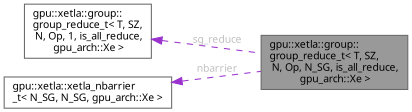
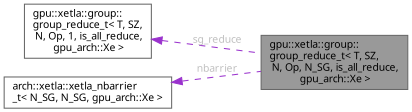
node "gpu::xetla::xetla_nbarrier _t< N_SG, N_SG, gpu_arch::Xe >": label "gpu::xetla::xetla_nbarrier _t< N_SG, N_SG, gpu_arch::Xe >" -> "arch::xetla::xetla_nbarrier _t< N_SG, N_SG, gpu_arch::Xe >"
